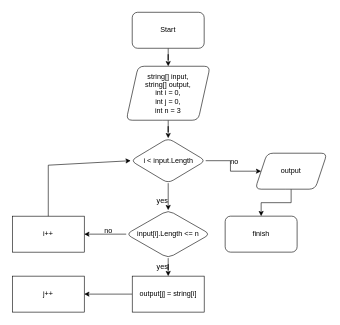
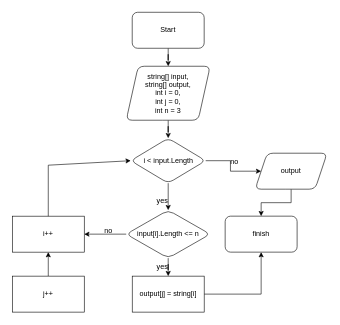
edge "j++" -> "i++": added
edge "output[j] = string[i]" -> "j++": now "output[j] = string[i]" -> "finish"
